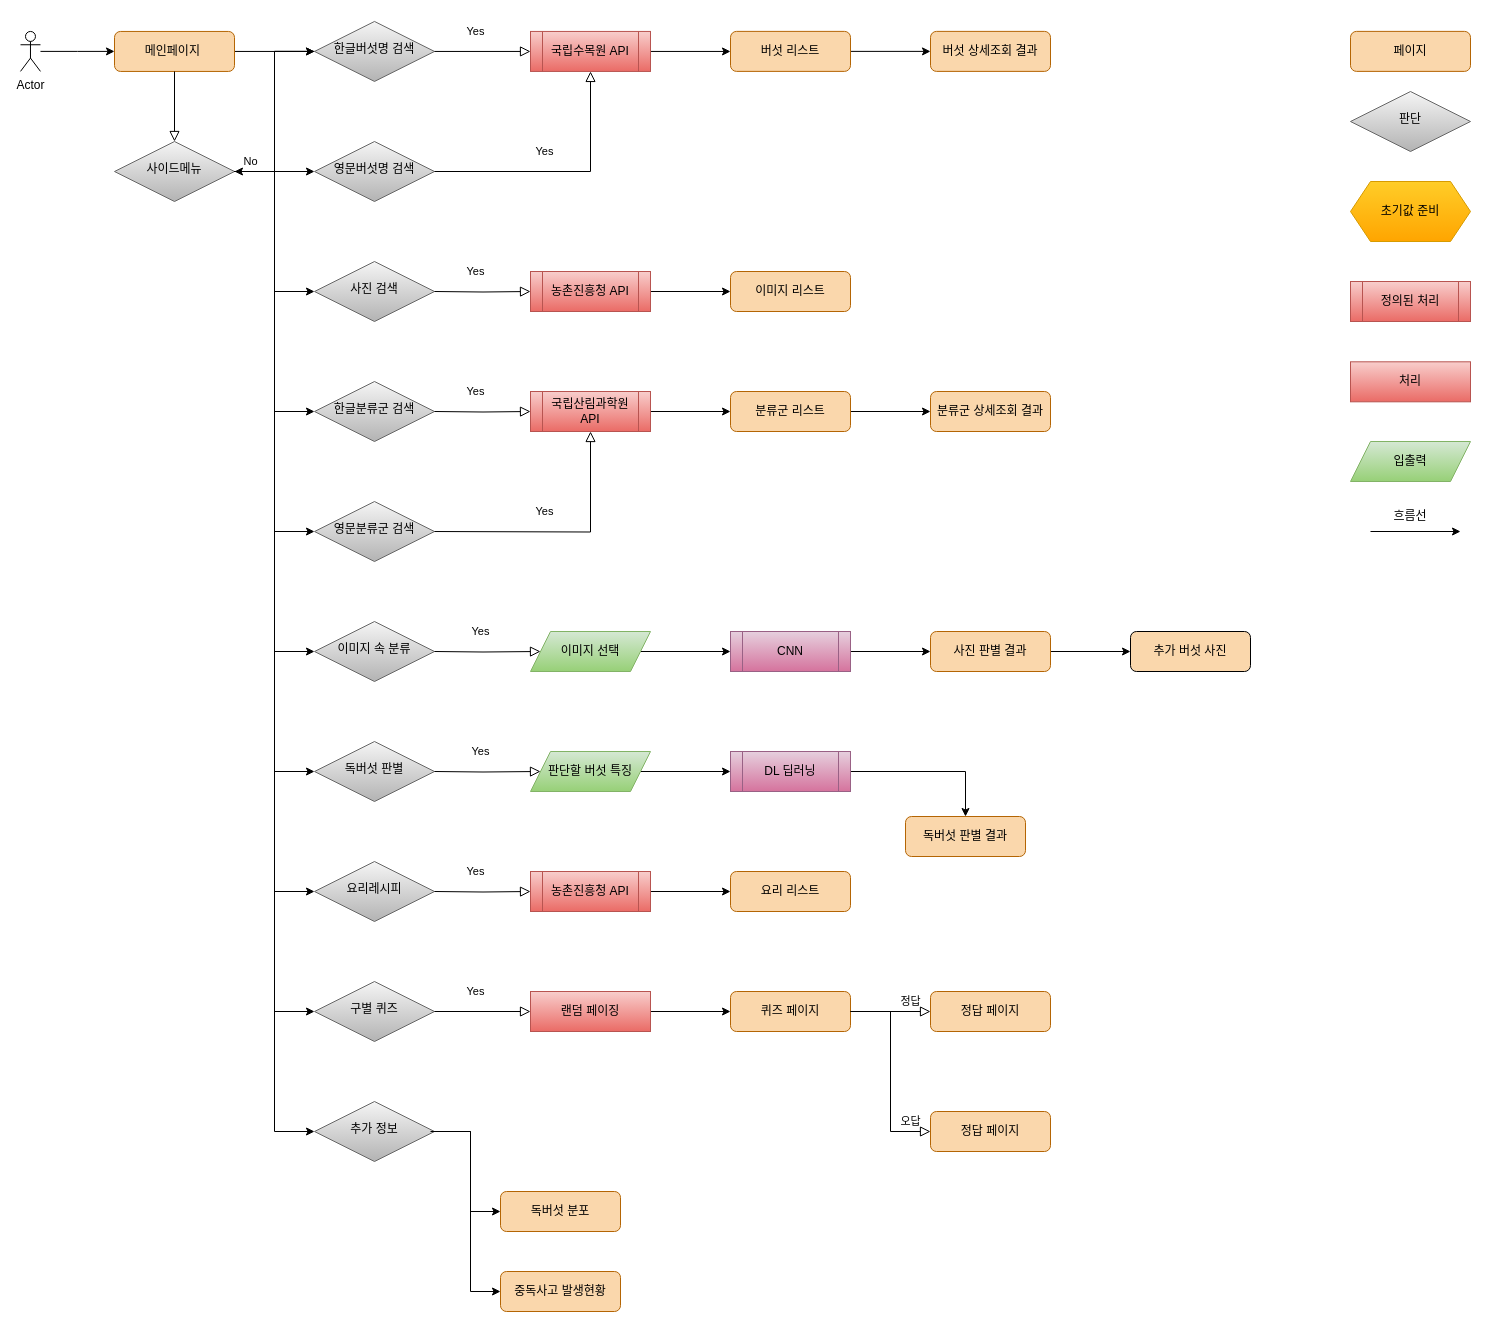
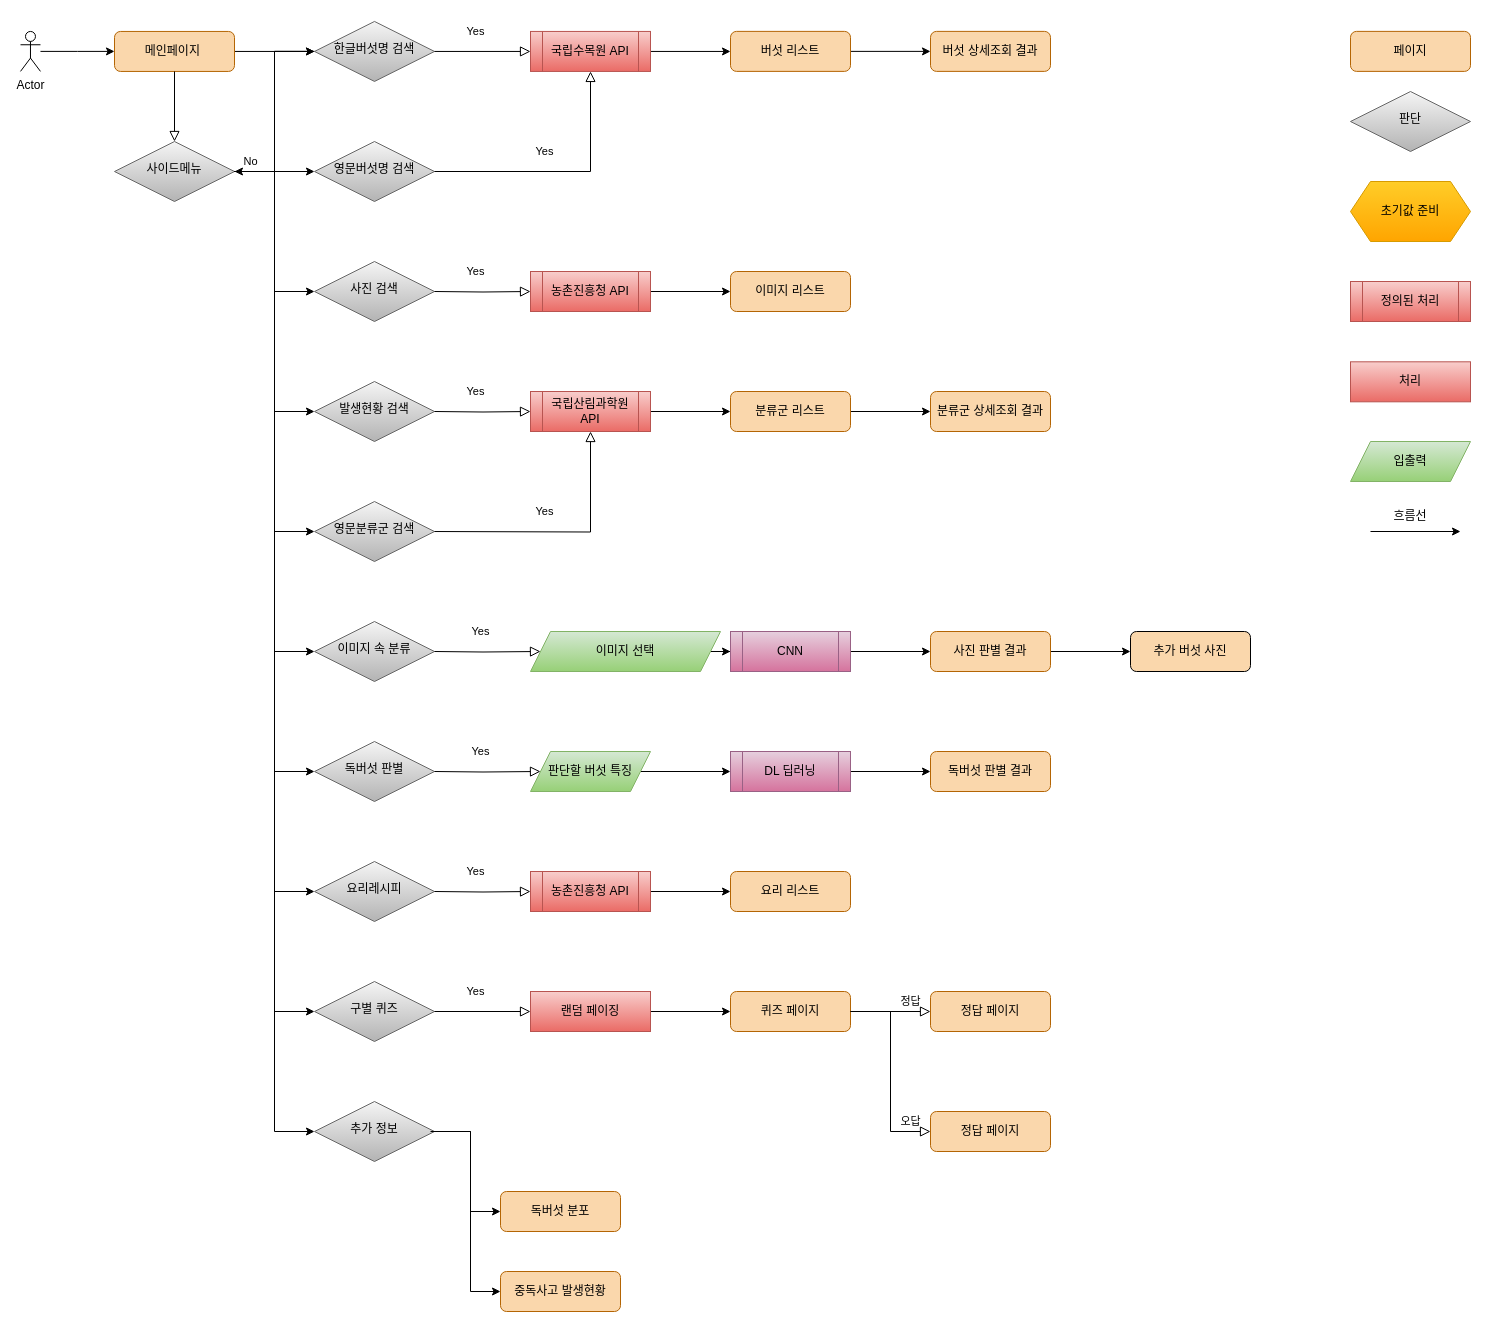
node "한글분류군 검색": label "한글분류군 검색" -> "발생현황 검색"
node "이미지 선택": size 120x40 -> 190x40
node "독버섯 판별 결과": moved (966, 837) -> (991, 772)
